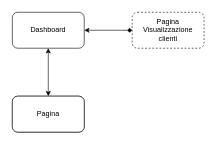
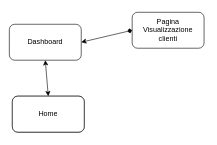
node "Dashboard": moved (48, 30) -> (45, 42)
node "Pagina Visualizzazione clienti": style dashed -> solid
node "Pagina": label "Pagina" -> "Home"
